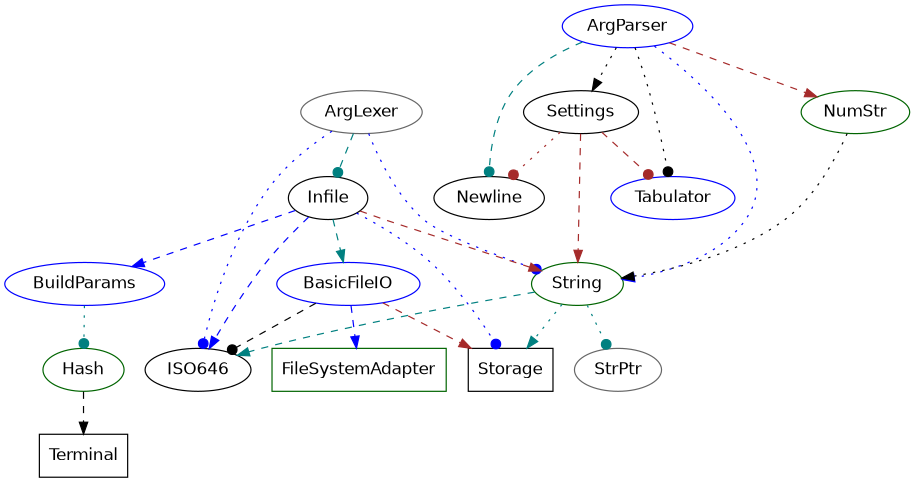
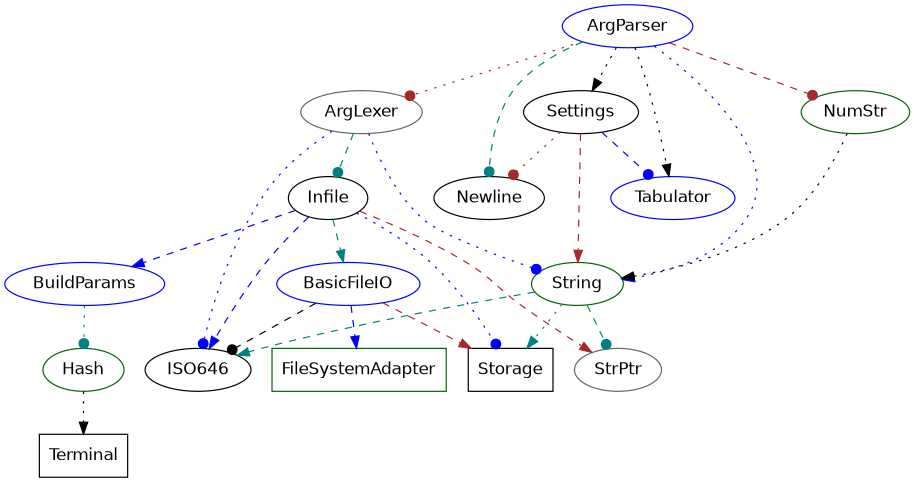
edge "ArgParser" -> "ArgLexer": added
edge "ArgParser" -> "NumStr": arrowhead normal -> dot
edge "ArgParser" -> "Tabulator": arrowhead dot -> normal
edge "Settings" -> "Tabulator": color brown -> blue
edge "Infile" -> "String": now "Infile" -> "StrPtr"
edge "String" -> "StrPtr": style dotted -> dashed
edge "Hash" -> "Terminal": style dashed -> dotted
